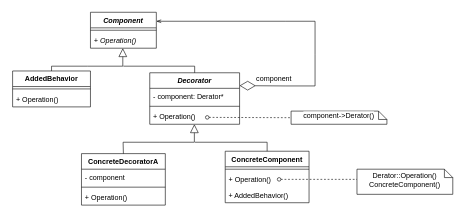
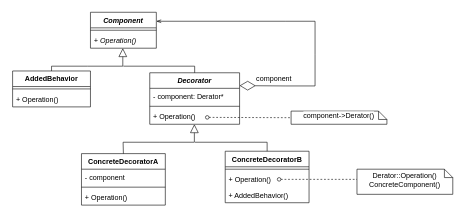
node "ConcreteComponent": label "ConcreteComponent" -> "ConcreteDecoratorB"
